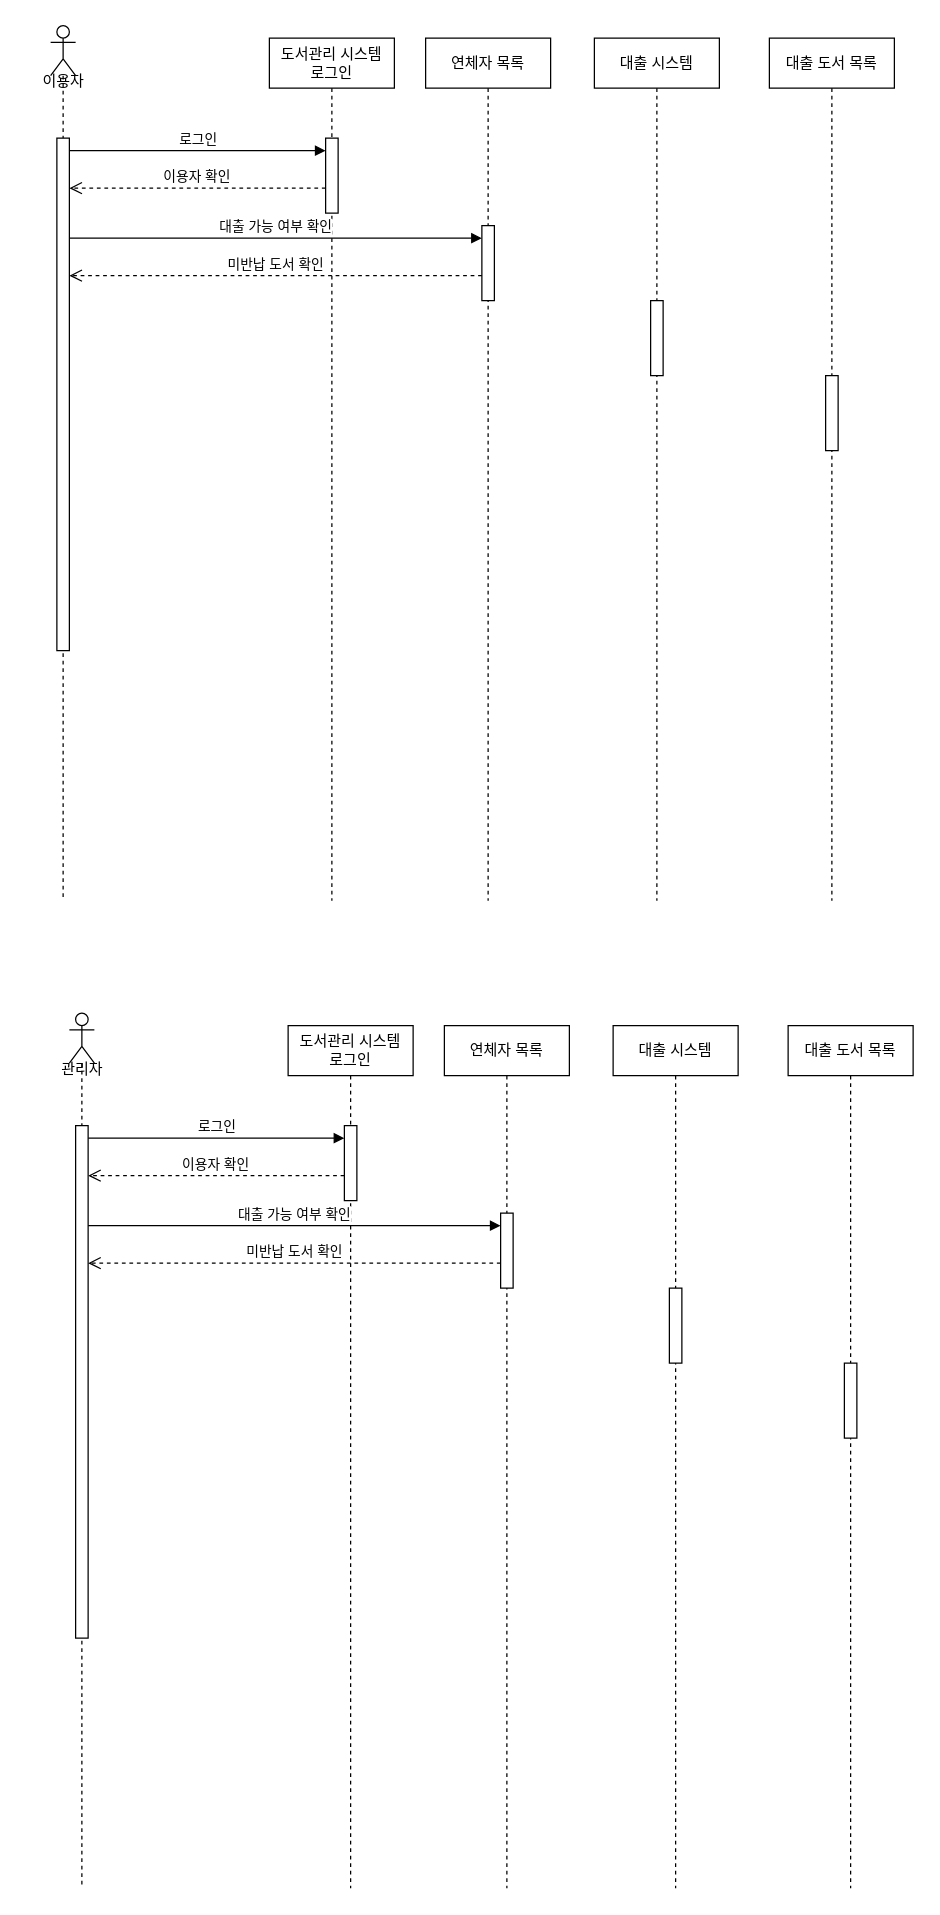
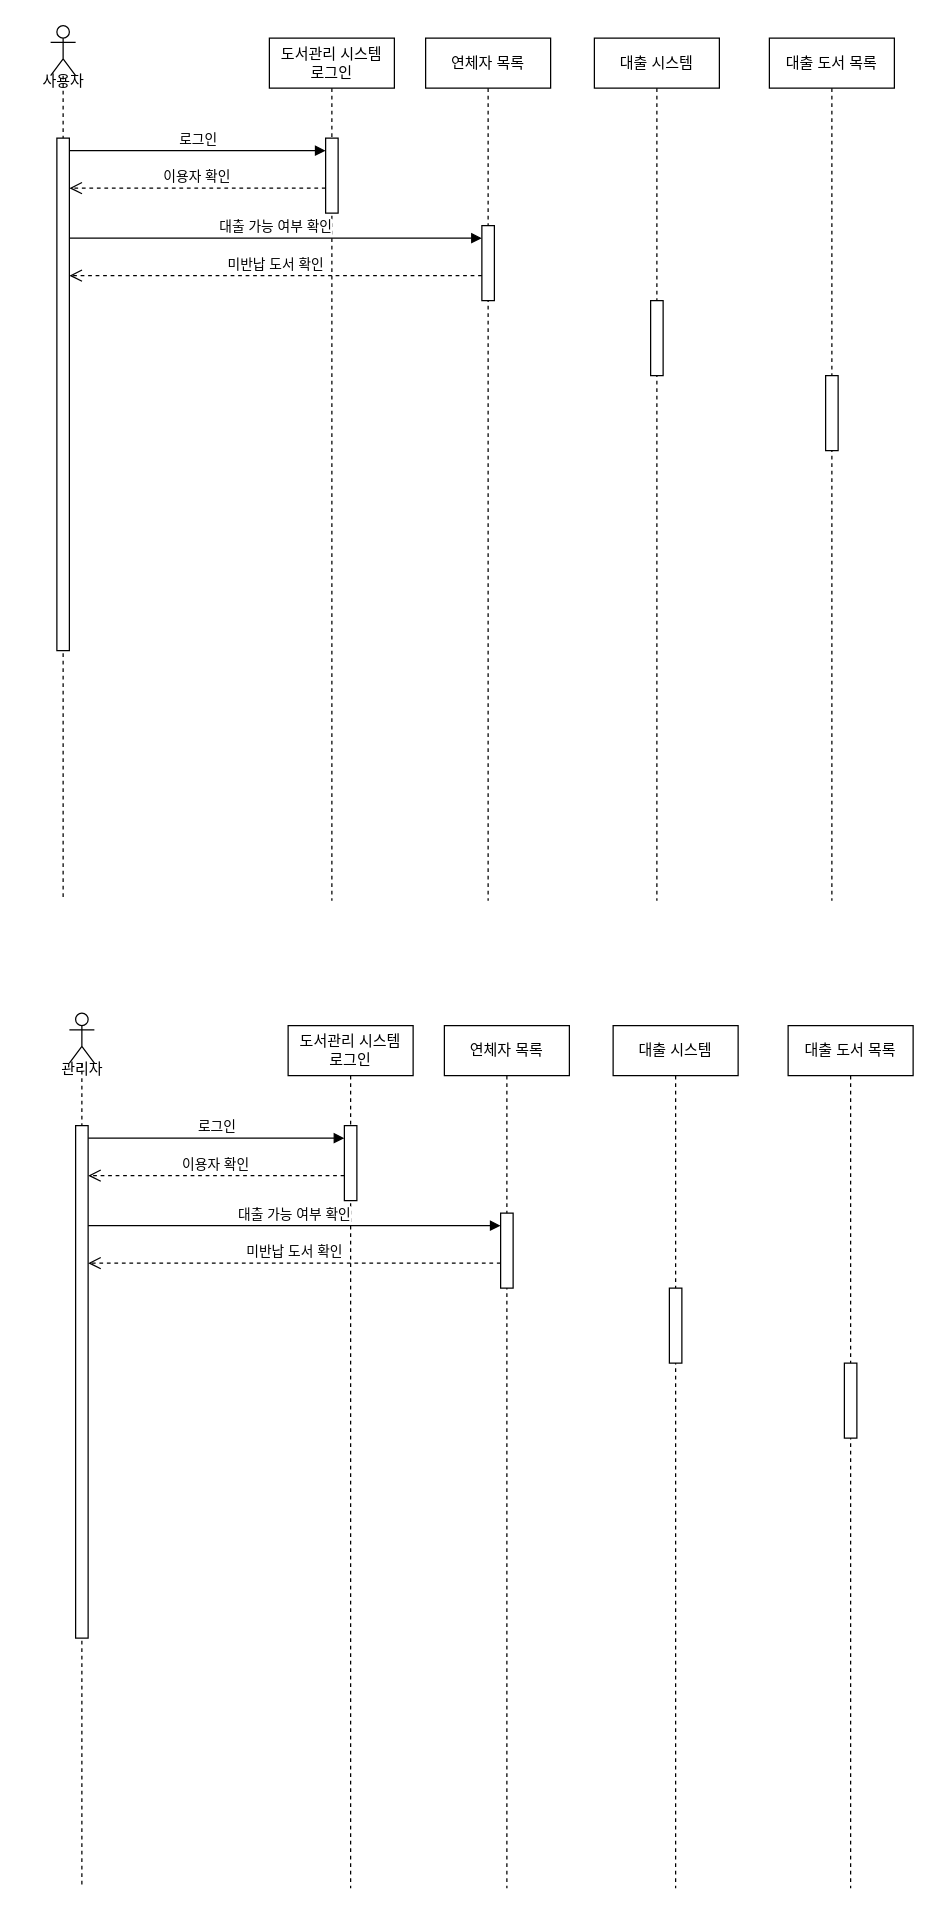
node "이용자": label "이용자" -> "사용자"
